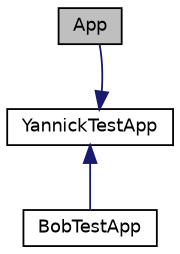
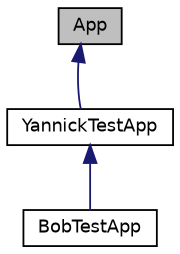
edge "App" -> "YannickTestApp": reversed
